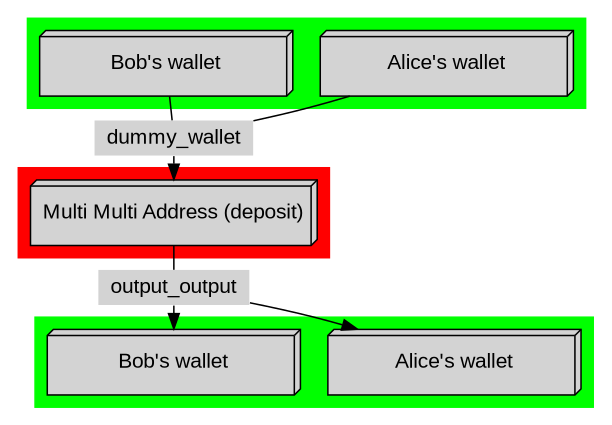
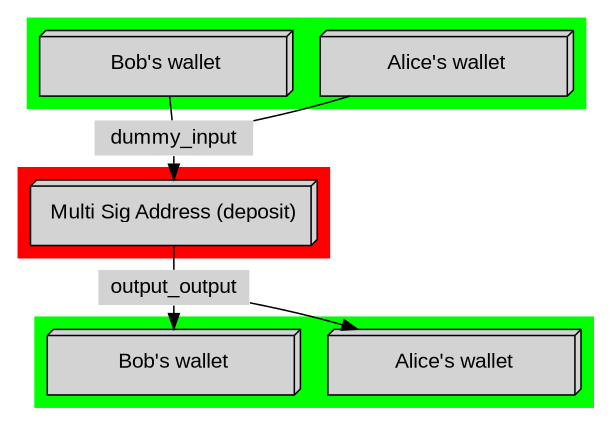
node "dummy_wallet": label "dummy_wallet" -> "dummy_input"
node "Multi Multi Address (deposit)": label "Multi Multi Address (deposit)" -> "Multi Sig Address (deposit)"
